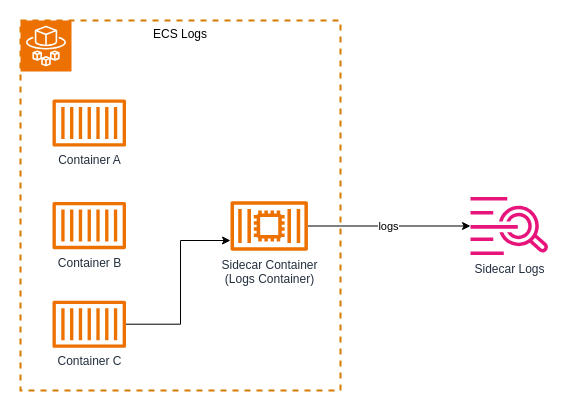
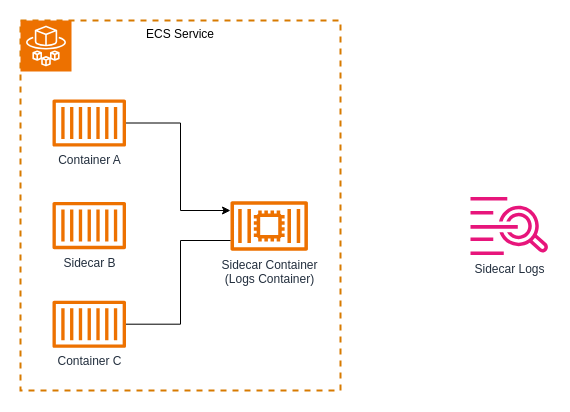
node "ECS Logs": label "ECS Logs" -> "ECS Service"
edge "Container A" -> "Sidecar Container (Logs Container)": added
edge "Sidecar Container (Logs Container)" -> "Sidecar Logs": removed, label "logs"
edge "Container C" -> "Sidecar Container (Logs Container)": arrowhead classic -> none
node "Container B": label "Container B" -> "Sidecar B"
